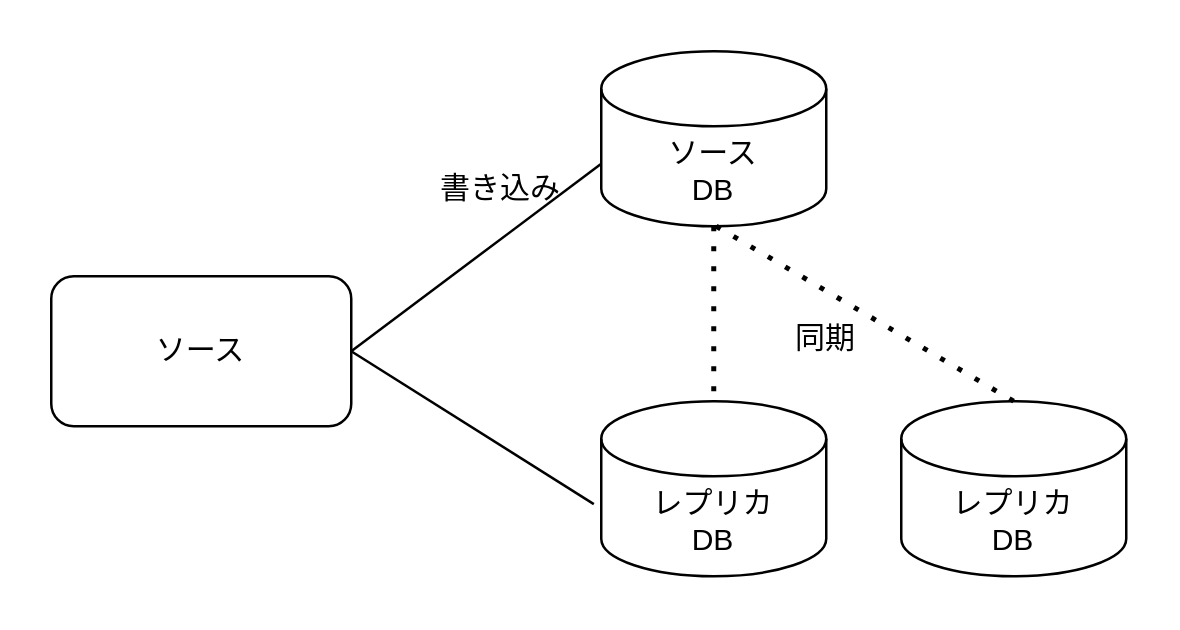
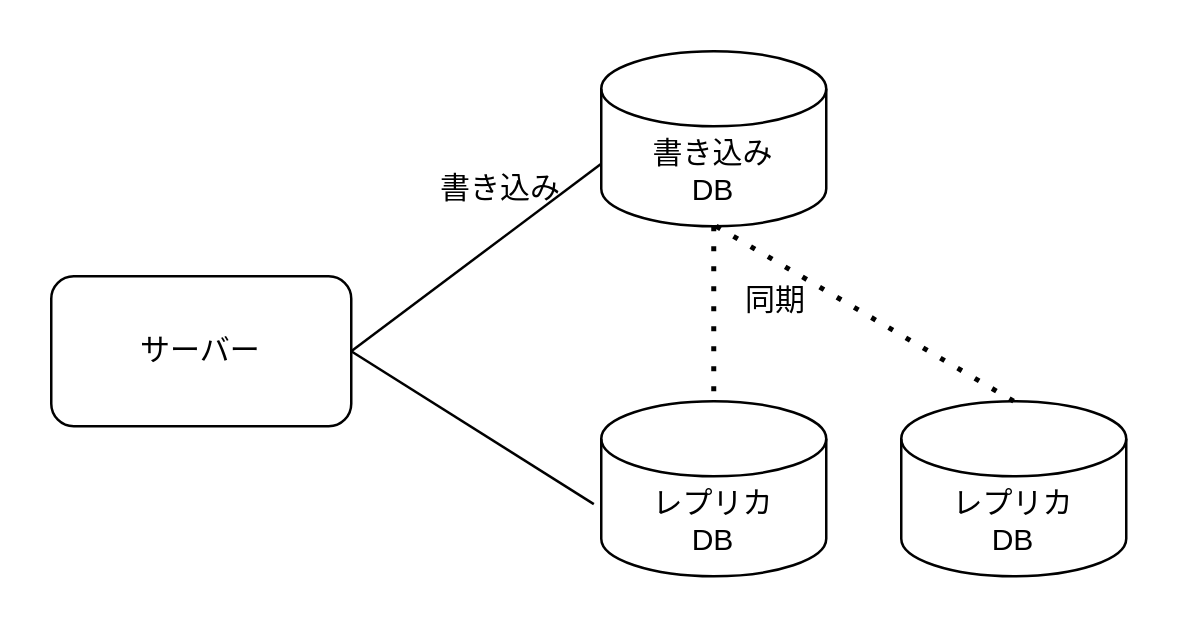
node "ソース DB": label "ソース DB" -> "書き込み DB"
node "同期": moved (826, 339) -> (776, 301)
node "ソース": label "ソース" -> "サーバー"
